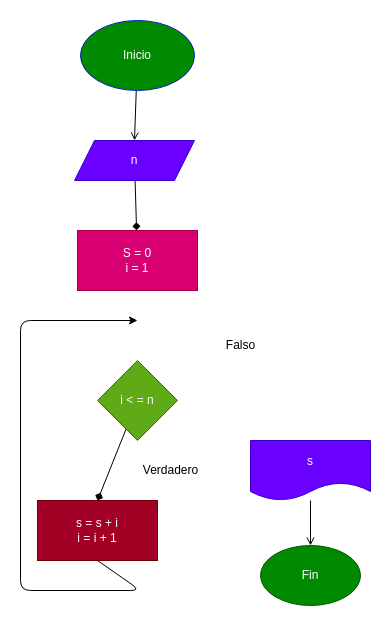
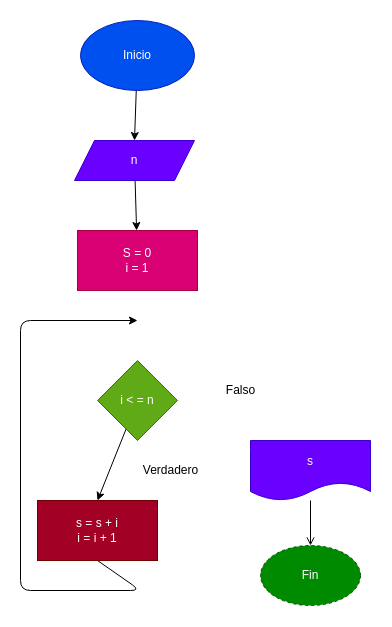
node "Inicio": fillcolor #008a00 -> #0050ef
edge "Inicio" -> "n": arrowhead open -> classic
edge "n" -> "S = 0 i = 1": arrowhead diamond -> classic
node "Falso": moved (241, 346) -> (241, 391)
edge "i < = n" -> "s = s + i i = i + 1": arrowhead diamond -> classic
node "Fin": style solid -> dashed
